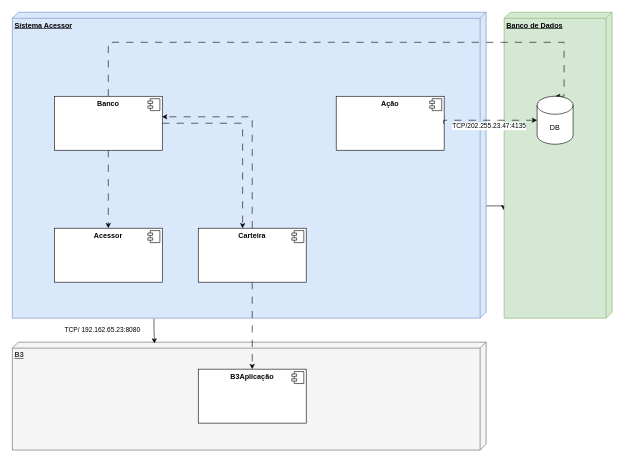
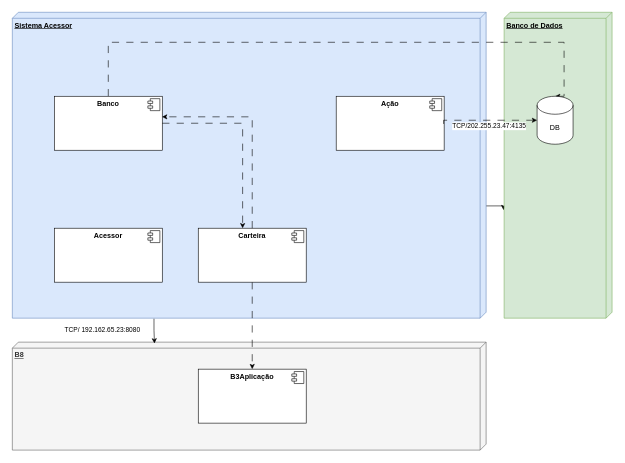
edge "Banco" -> "Acessor": removed
node "B3": label "B3" -> "B8"
